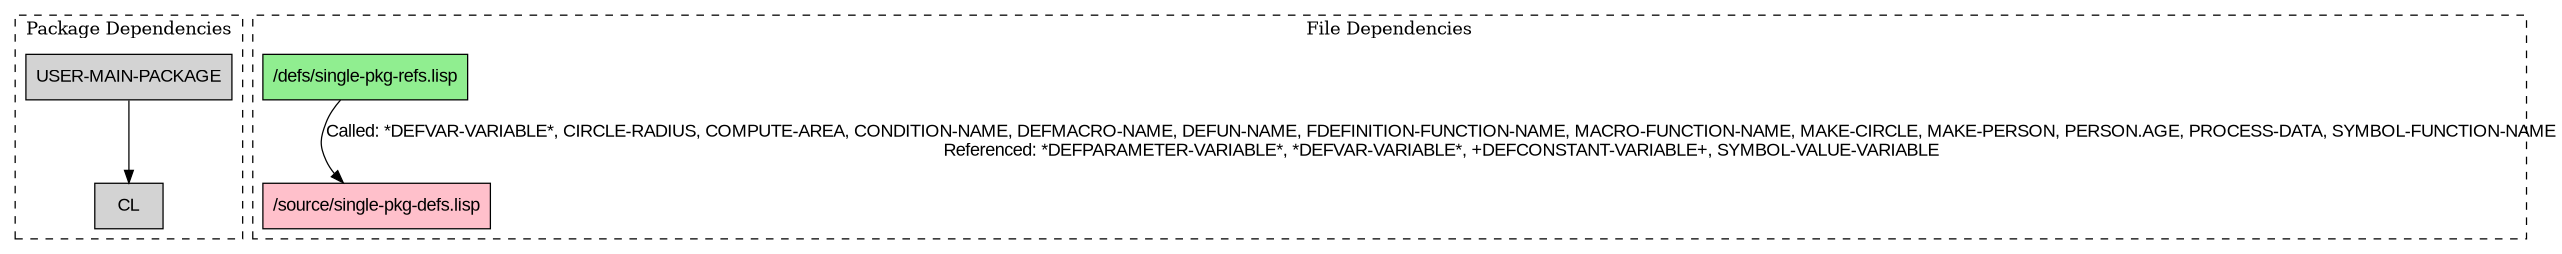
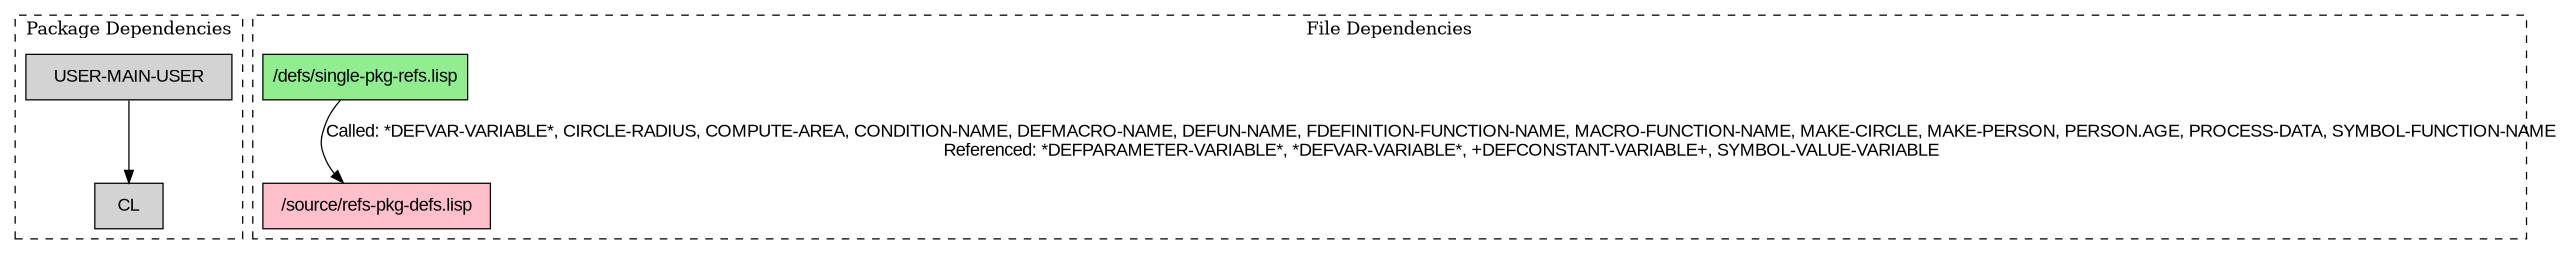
node "USER-MAIN-PACKAGE": label "USER-MAIN-PACKAGE" -> "USER-MAIN-USER"
node "/source/single-pkg-defs.lisp": label "/source/single-pkg-defs.lisp" -> "/source/refs-pkg-defs.lisp"
